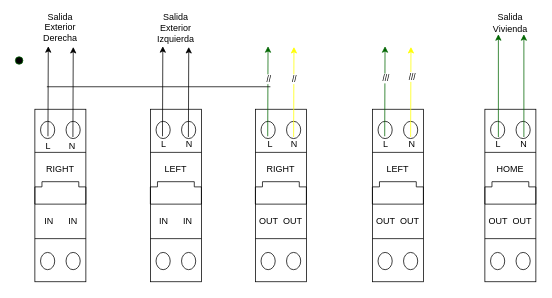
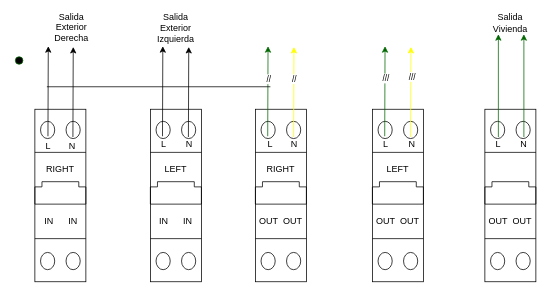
node "Salida Exterior Derecha": moved (60, 27) -> (72, 27)
node "HOME": removed
